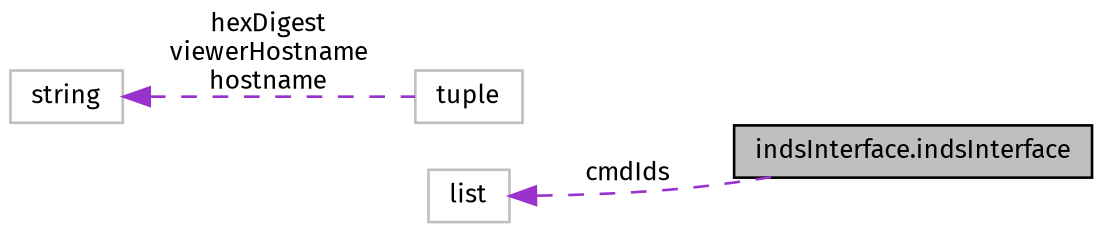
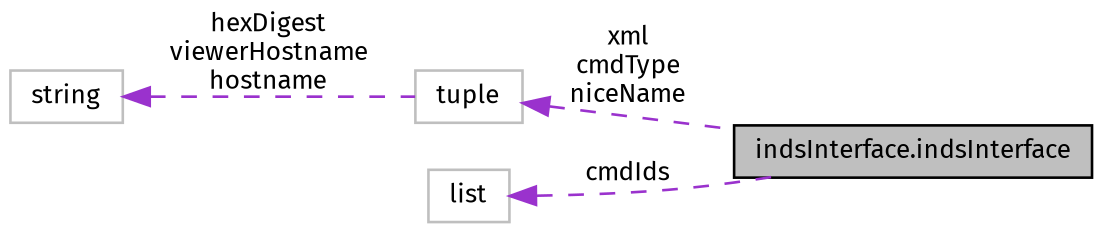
edge "indsInterface.indsInterface" -> "tuple": added, label "xml cmdType niceName"
